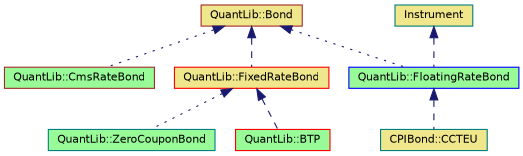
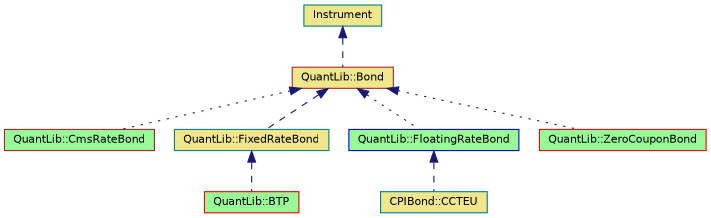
edge "QuantLib::FloatingRateBond" -> "Instrument": now "QuantLib::Bond" -> "Instrument"
node "QuantLib::FixedRateBond": color red -> teal
edge "QuantLib::ZeroCouponBond" -> "QuantLib::FixedRateBond": now "QuantLib::ZeroCouponBond" -> "QuantLib::Bond"
node "QuantLib::ZeroCouponBond": color teal -> red
